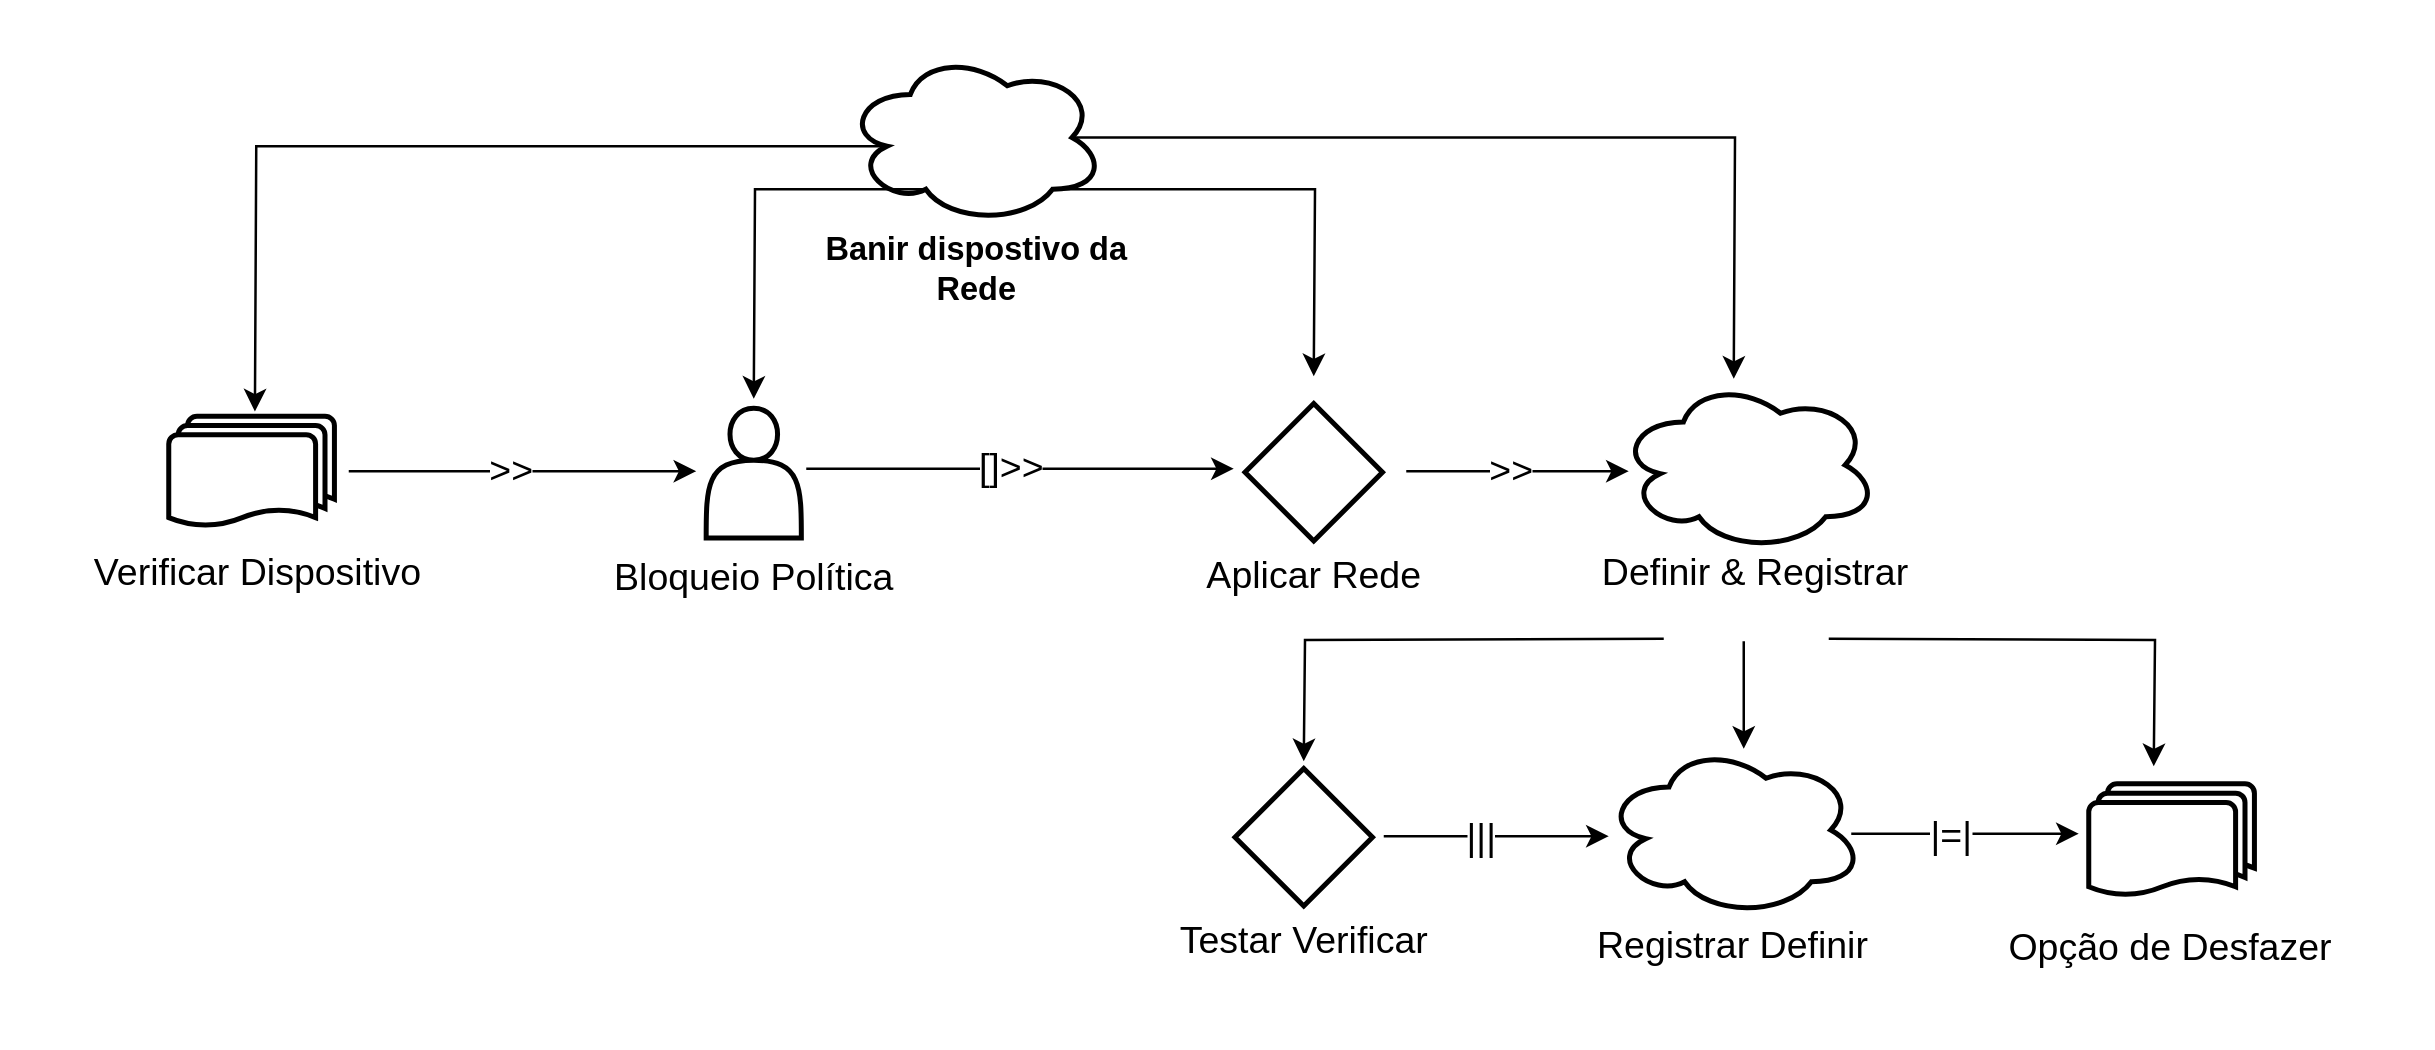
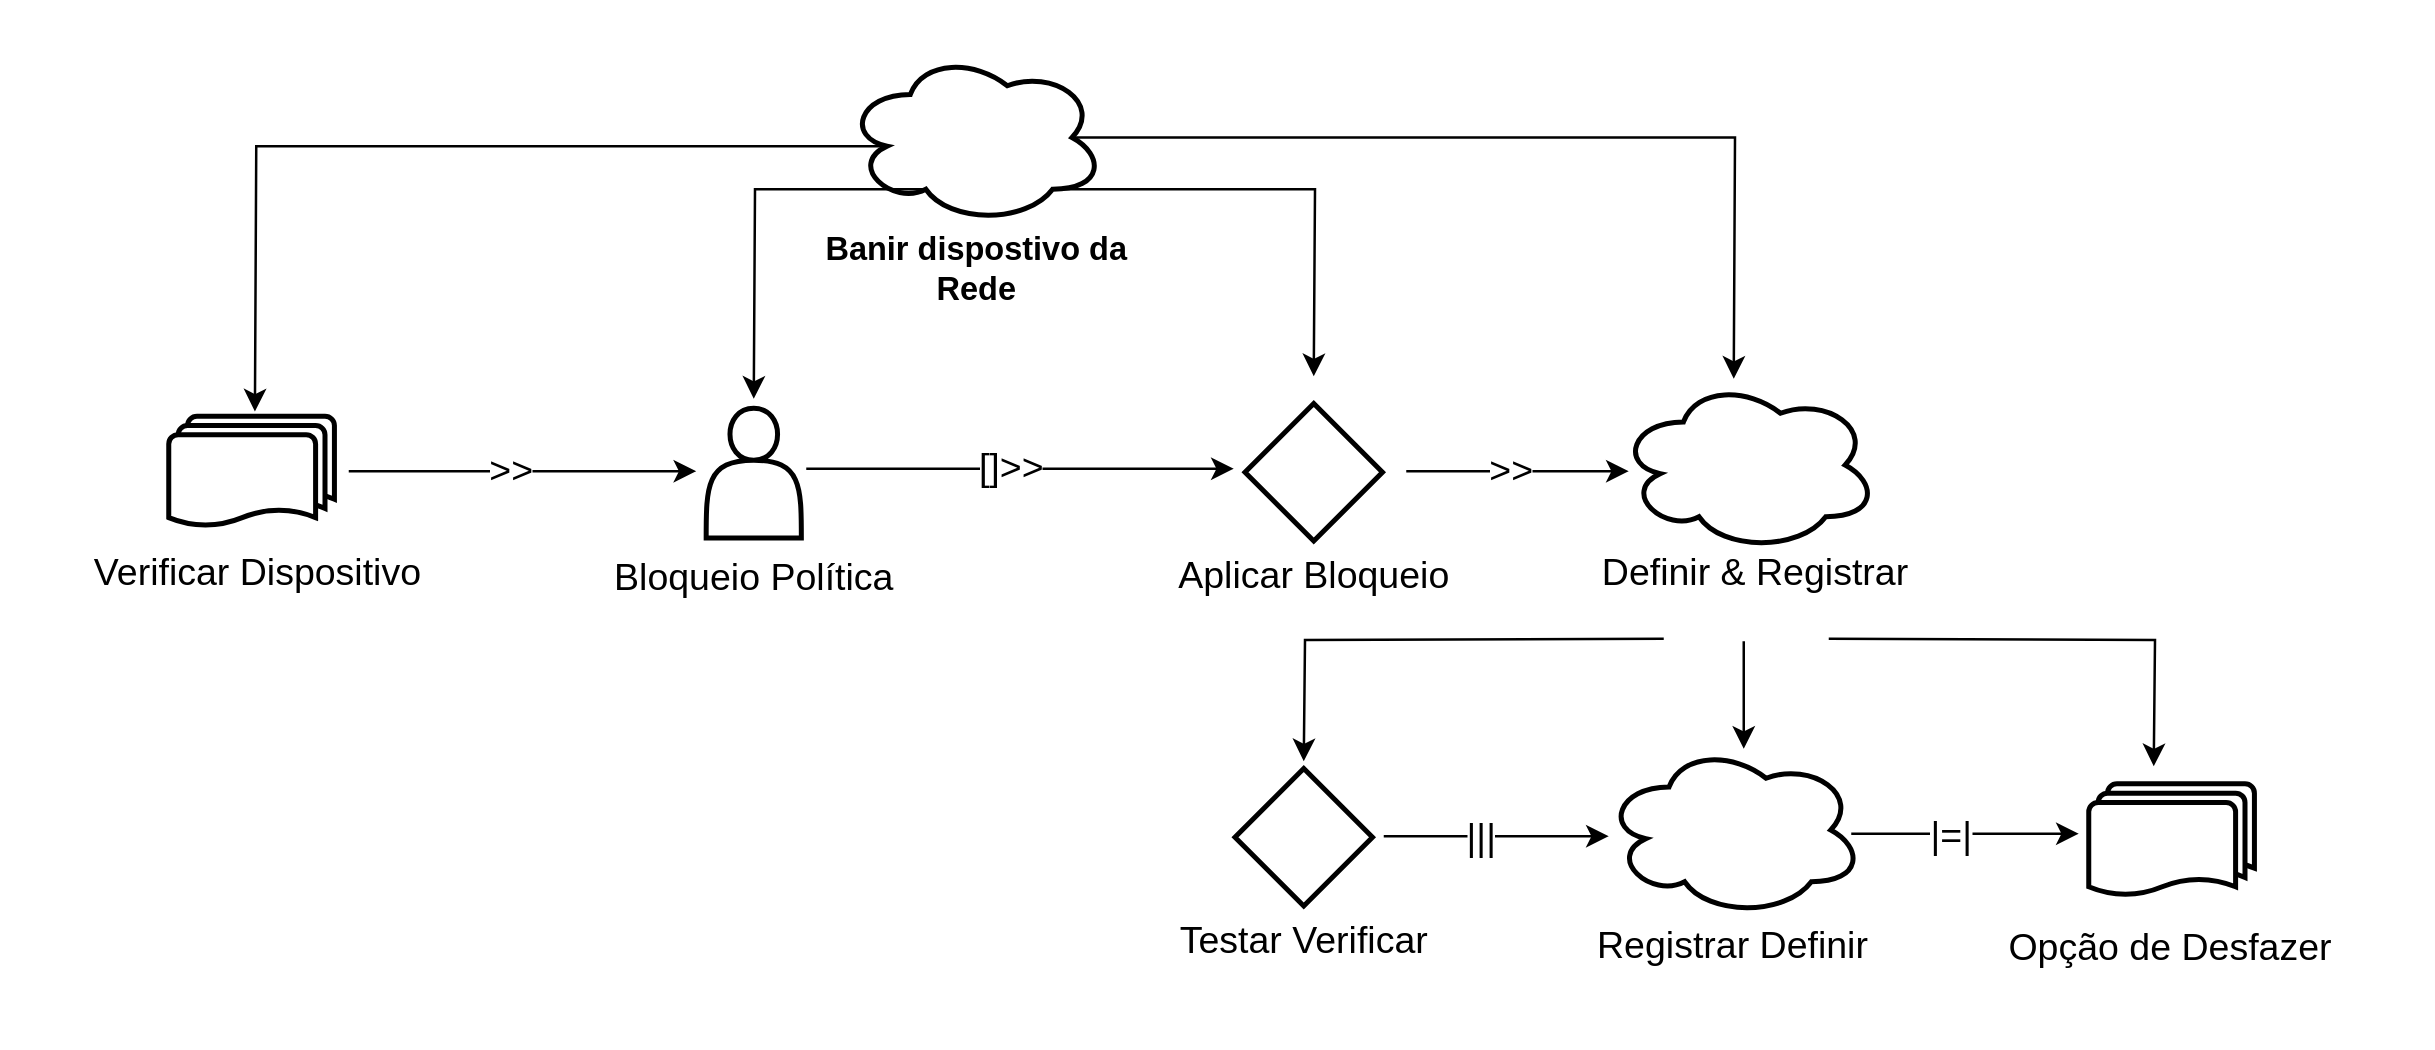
node "Aplicar Rede": label "Aplicar Rede" -> "Aplicar Bloqueio"
